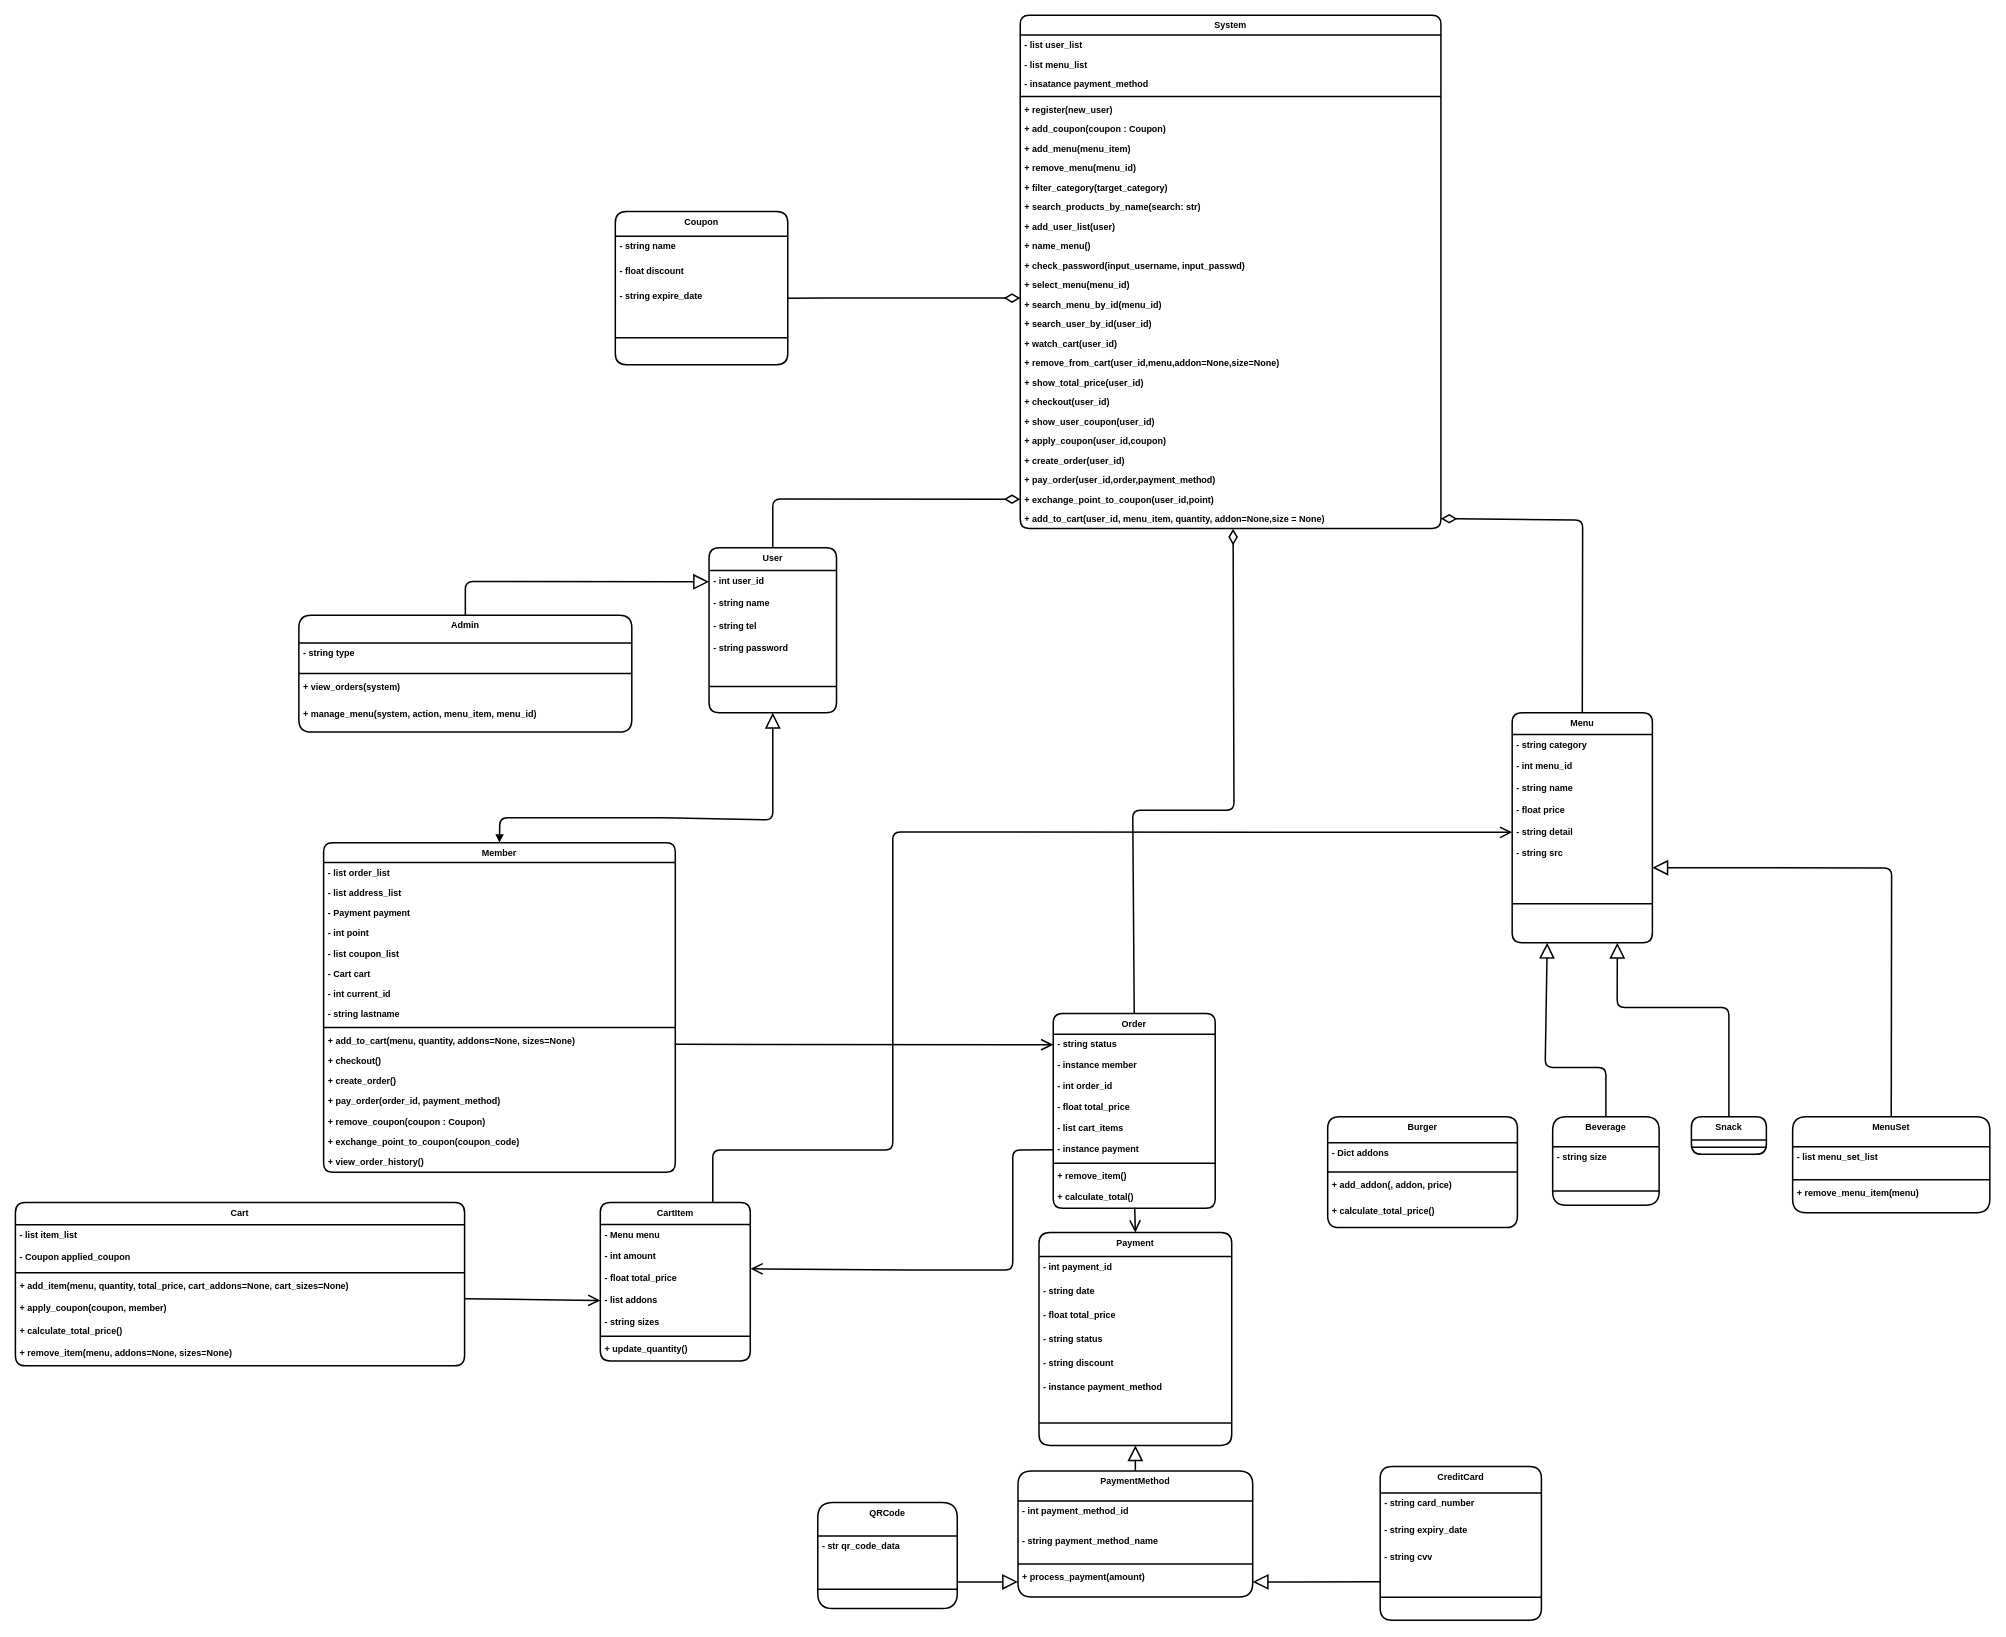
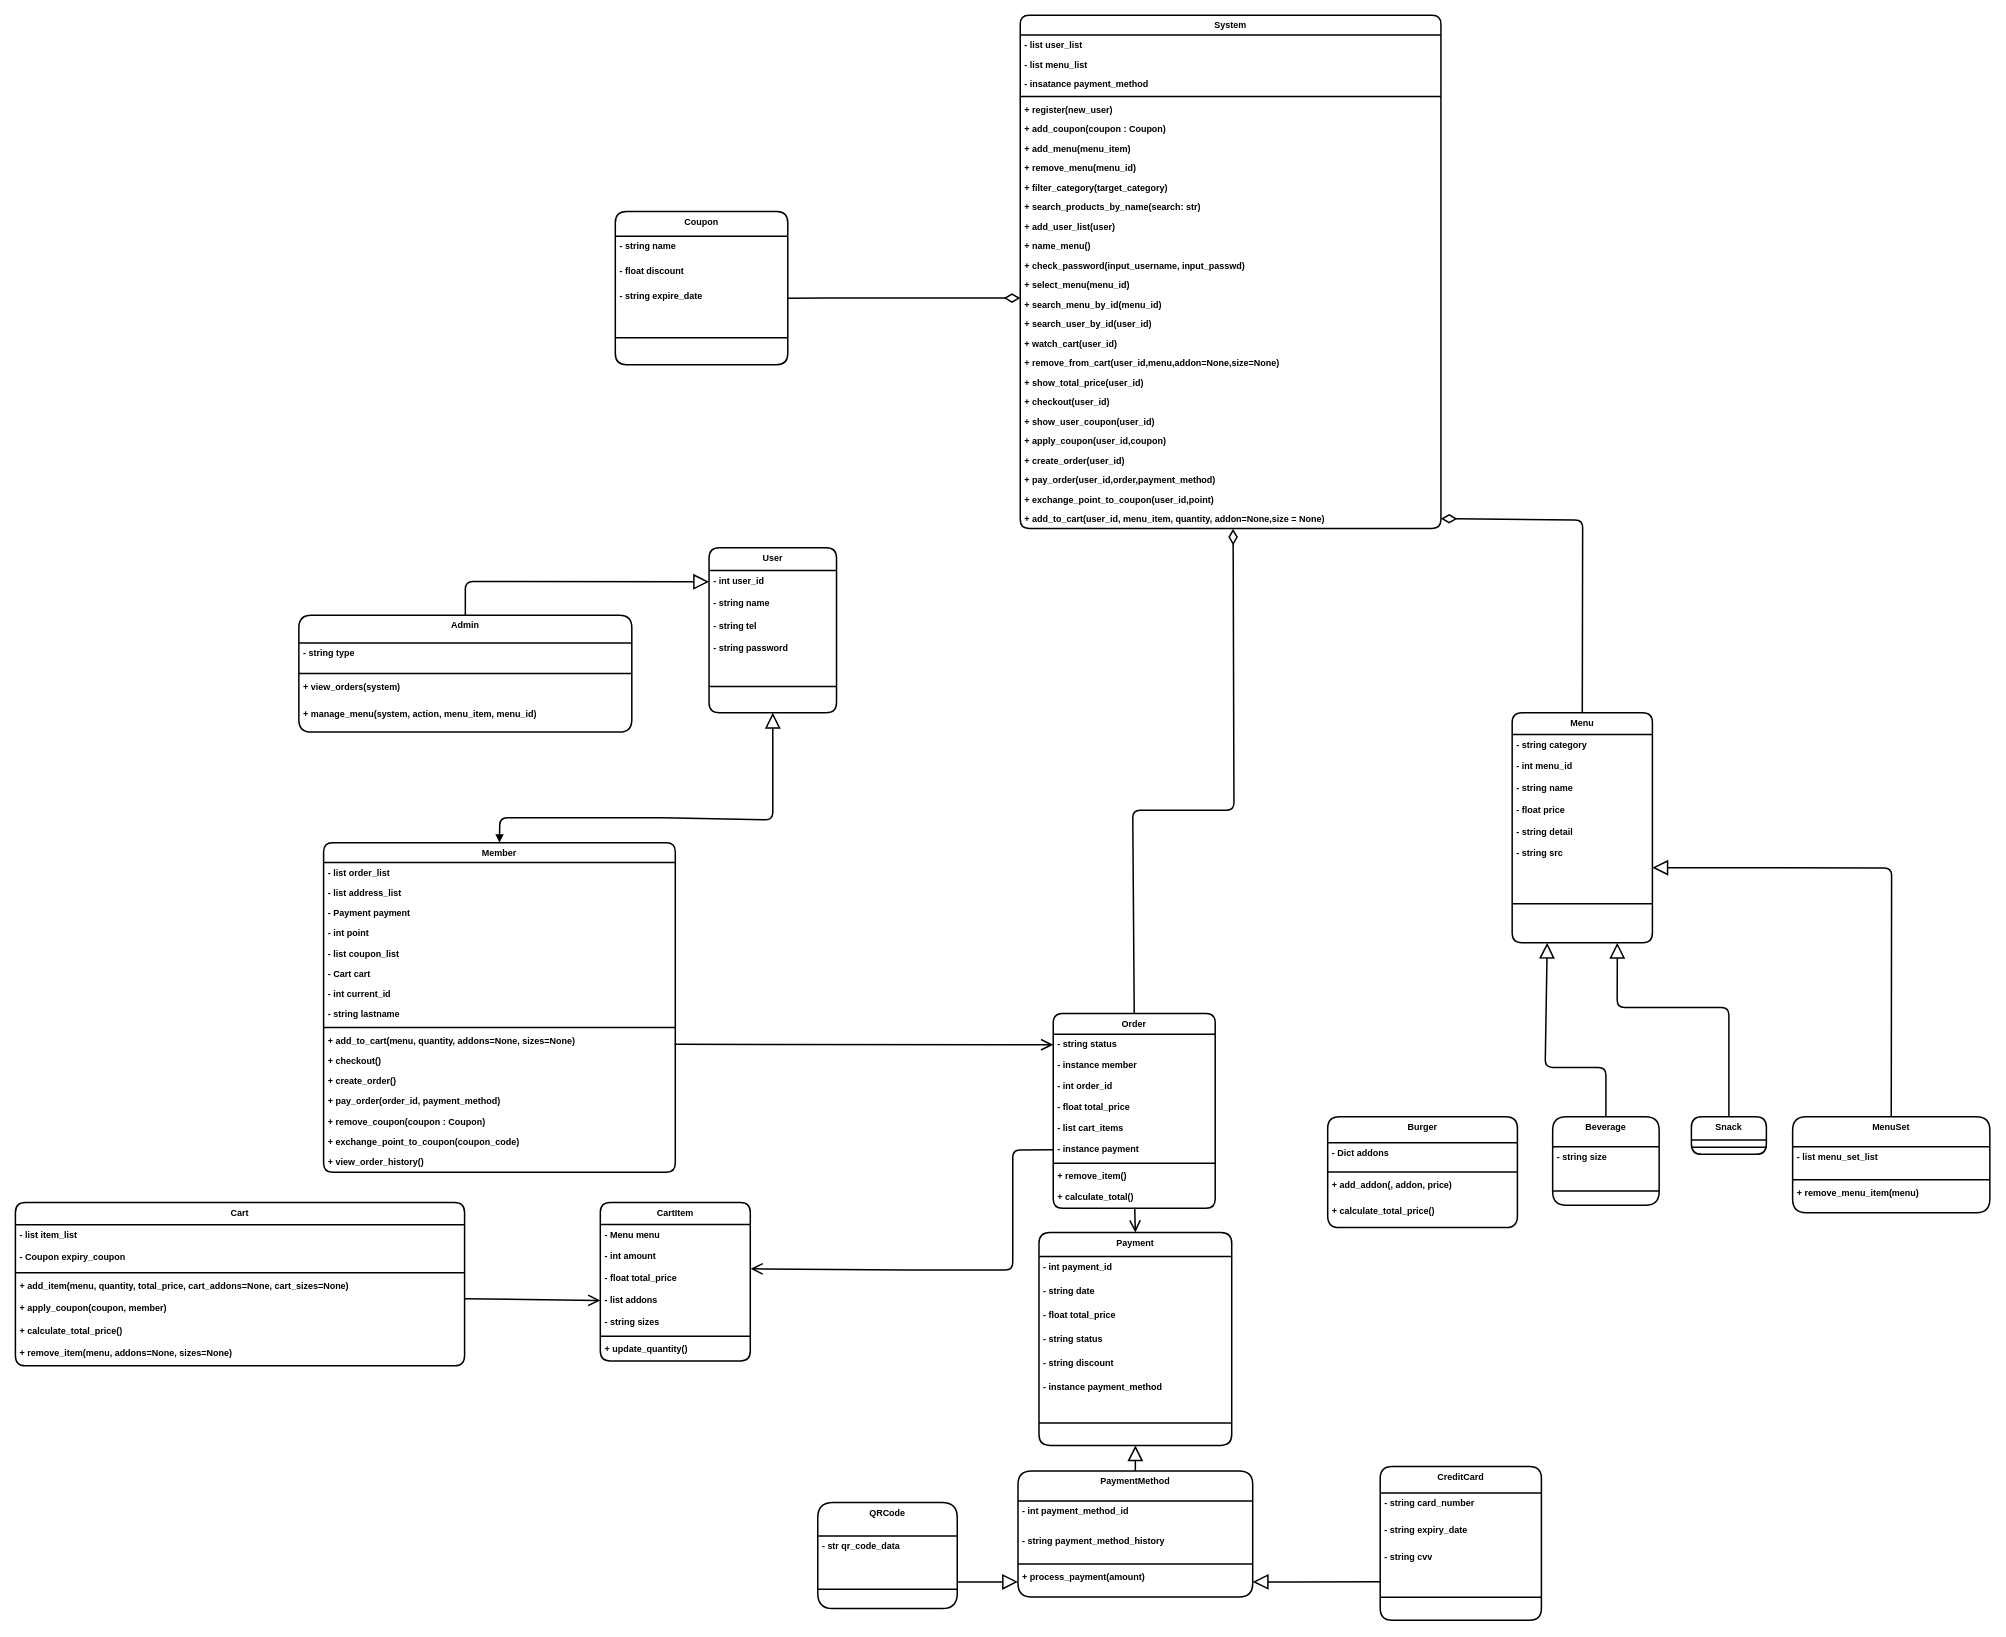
edge "User" -> "+ exchange_point_to_coupon(user_id,point)": removed
edge "CartItem" -> "- string detail": removed
node "- Coupon applied_coupon": label "- Coupon applied_coupon" -> "- Coupon expiry_coupon"
node "- string payment_method_name": label "- string payment_method_name" -> "- string payment_method_history"
